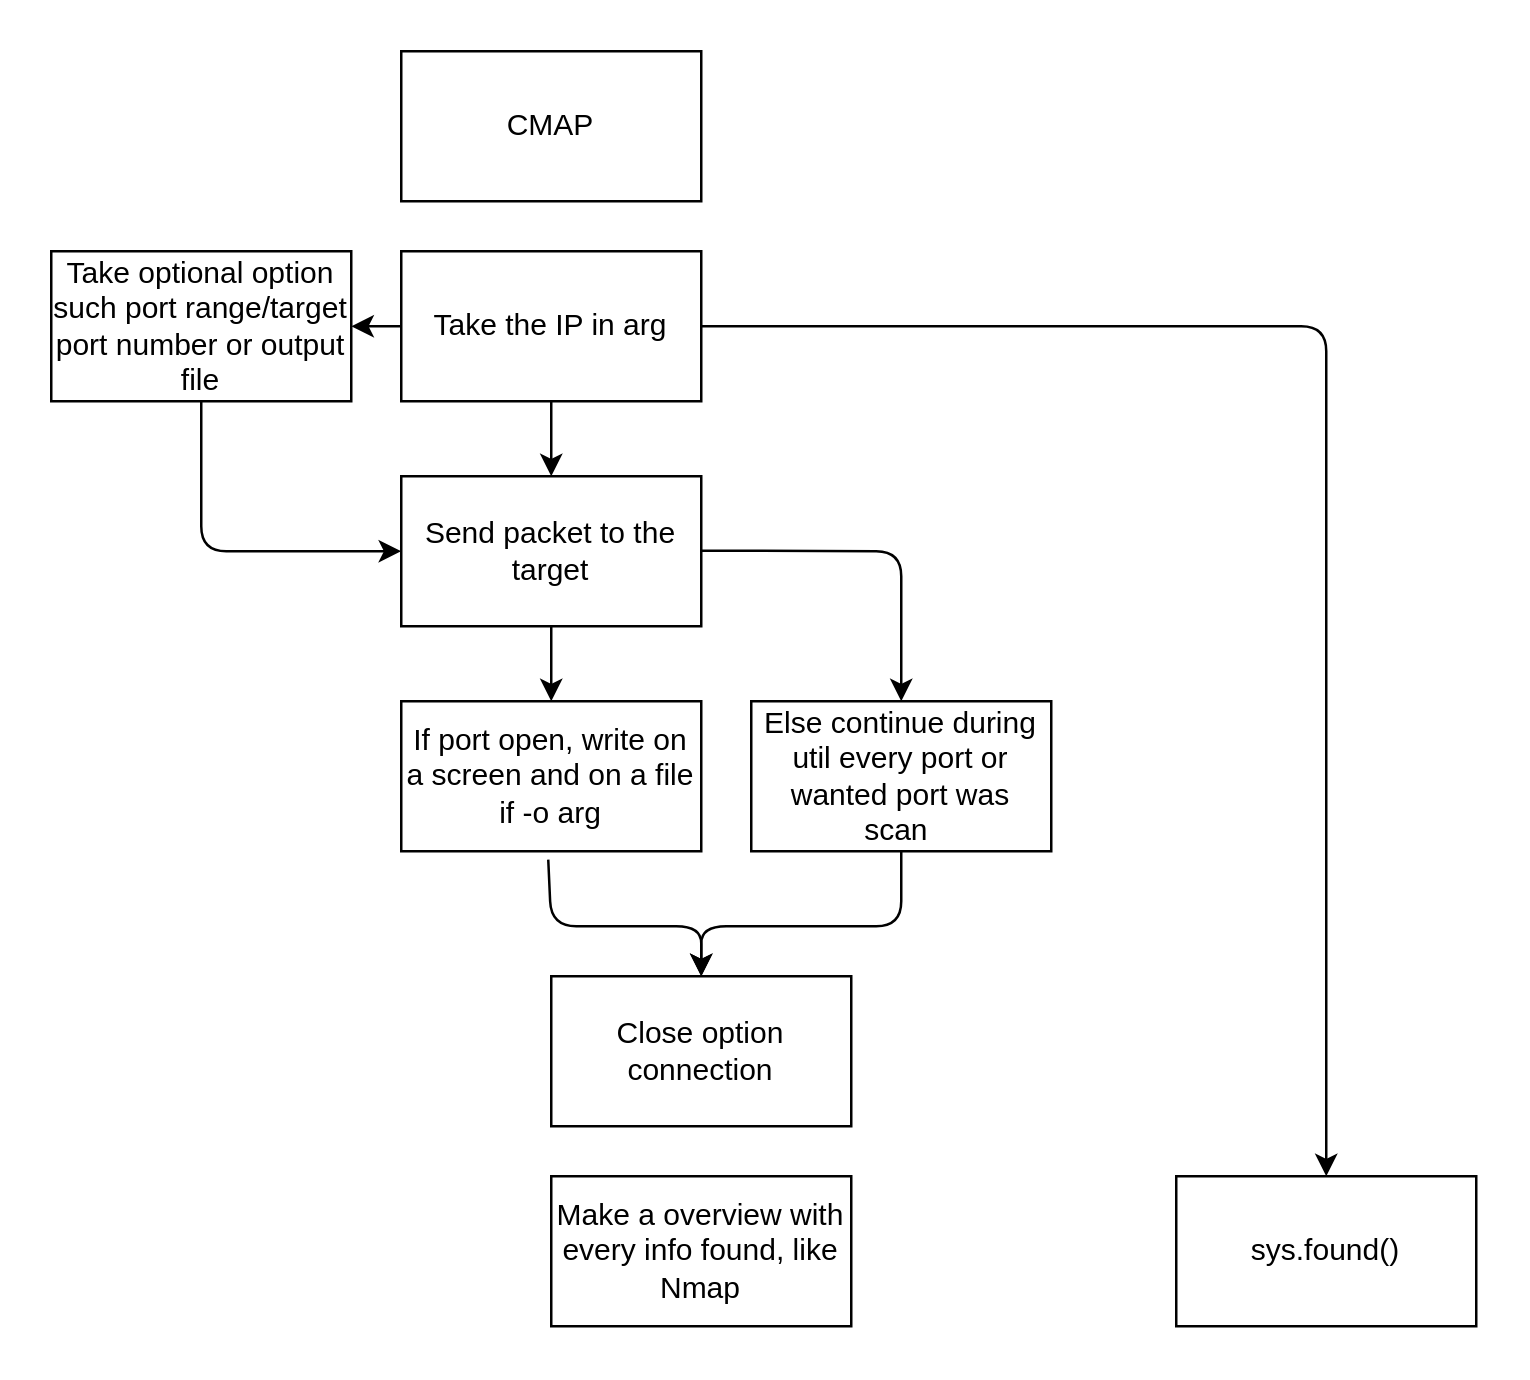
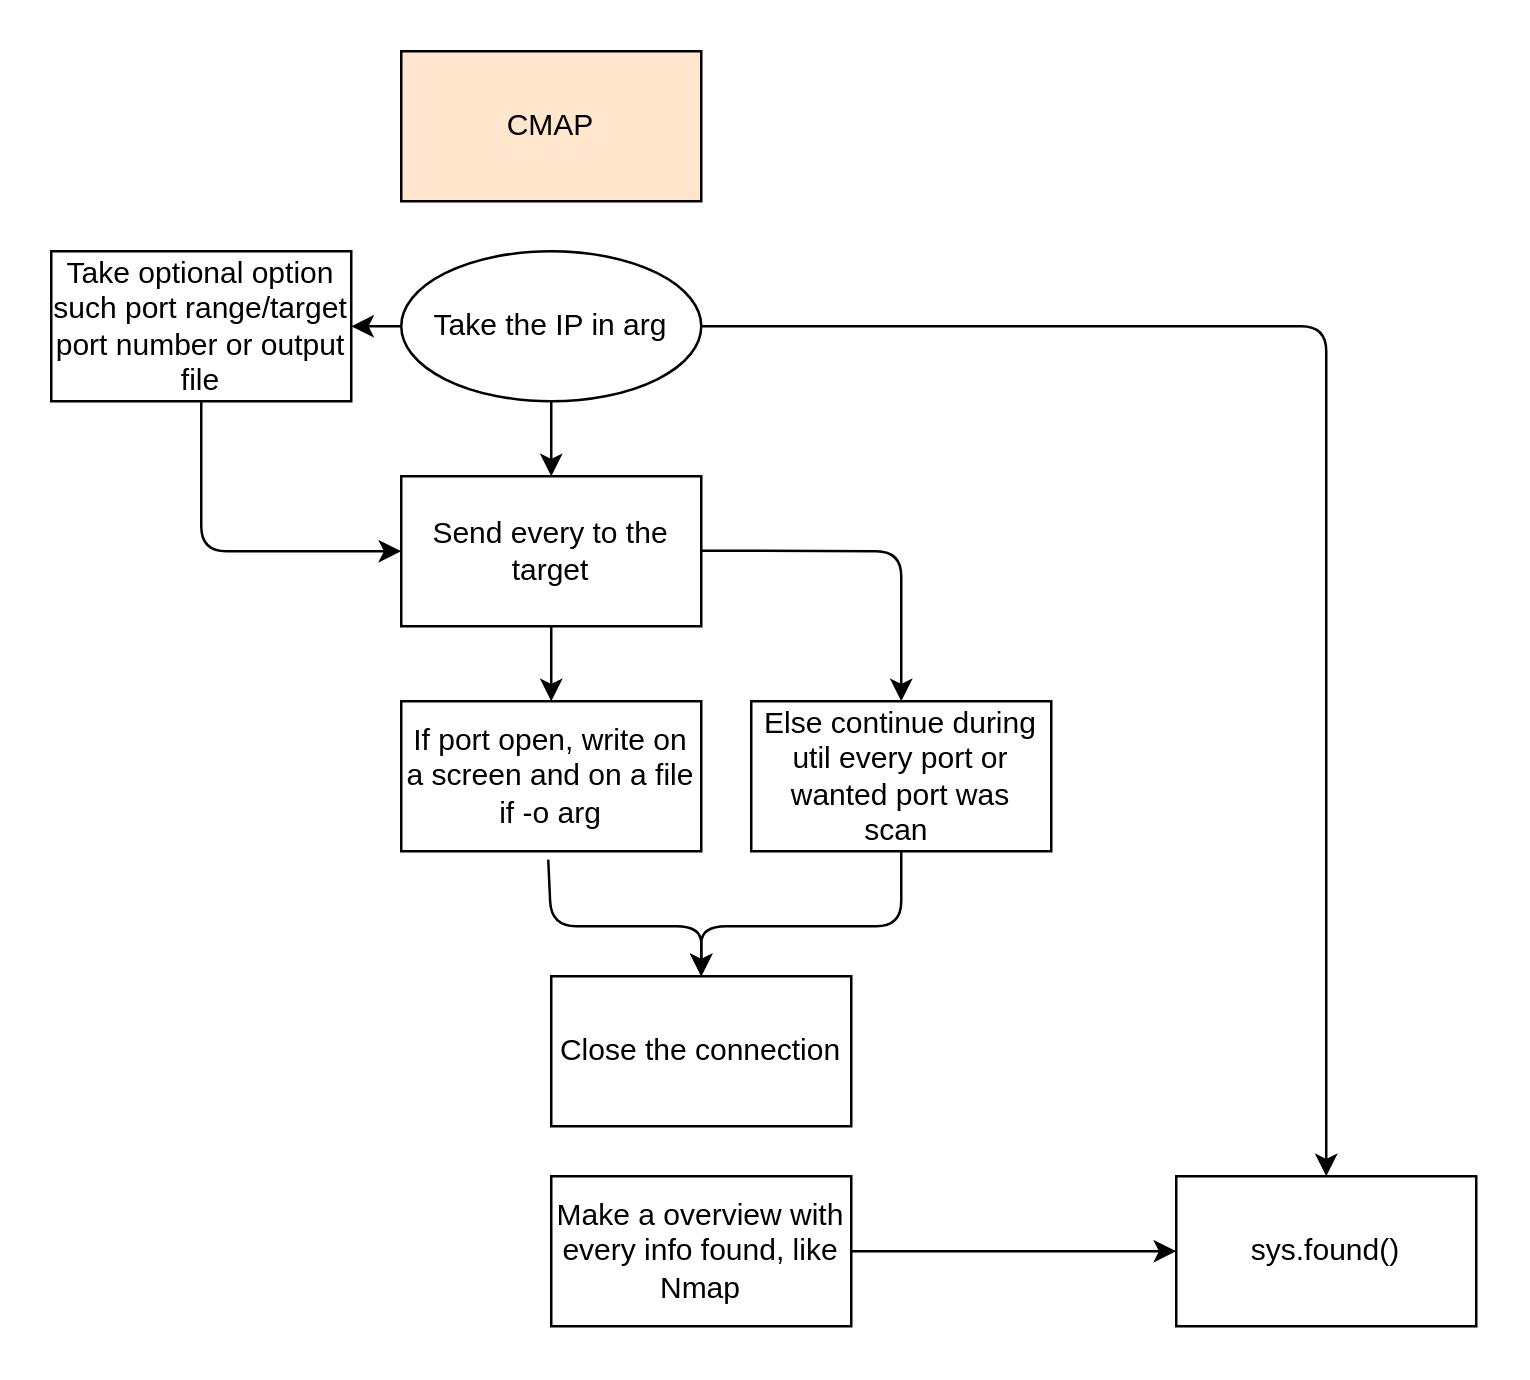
node "CMAP": fillcolor #ffffff -> #ffe6cc
node "Take the IP in arg": shape rectangle -> ellipse
node "Send packet to the target": label "Send packet to the target" -> "Send every to the target"
node "Close option connection": label "Close option connection" -> "Close the connection"
edge "Make a overview with every info found, like Nmap" -> "sys.found()": added
